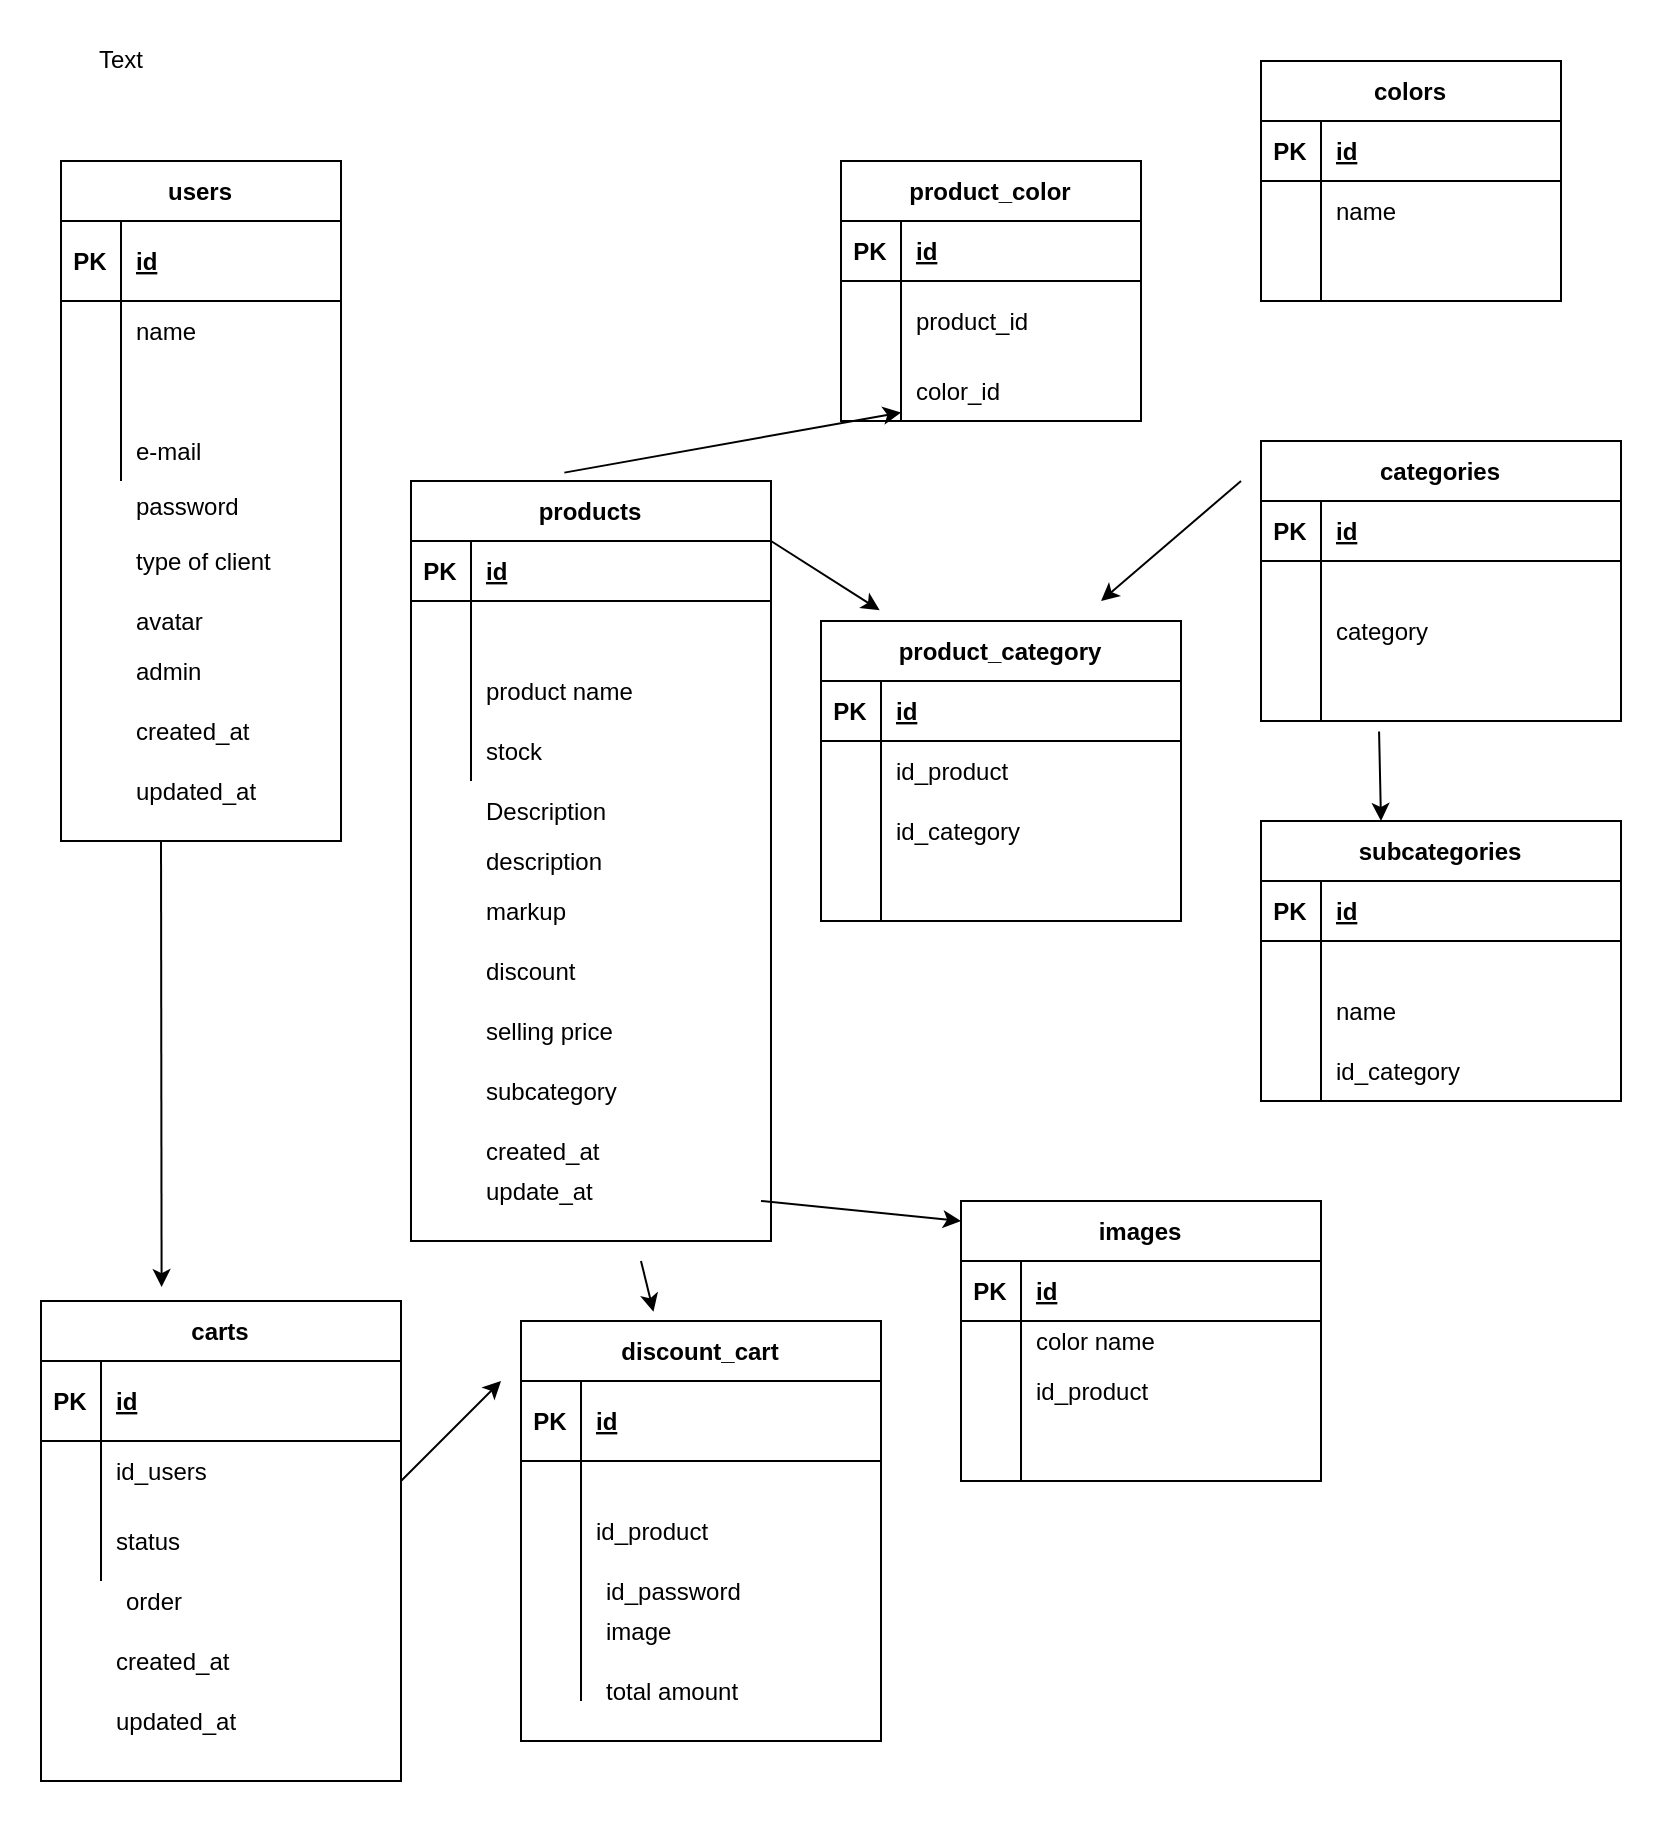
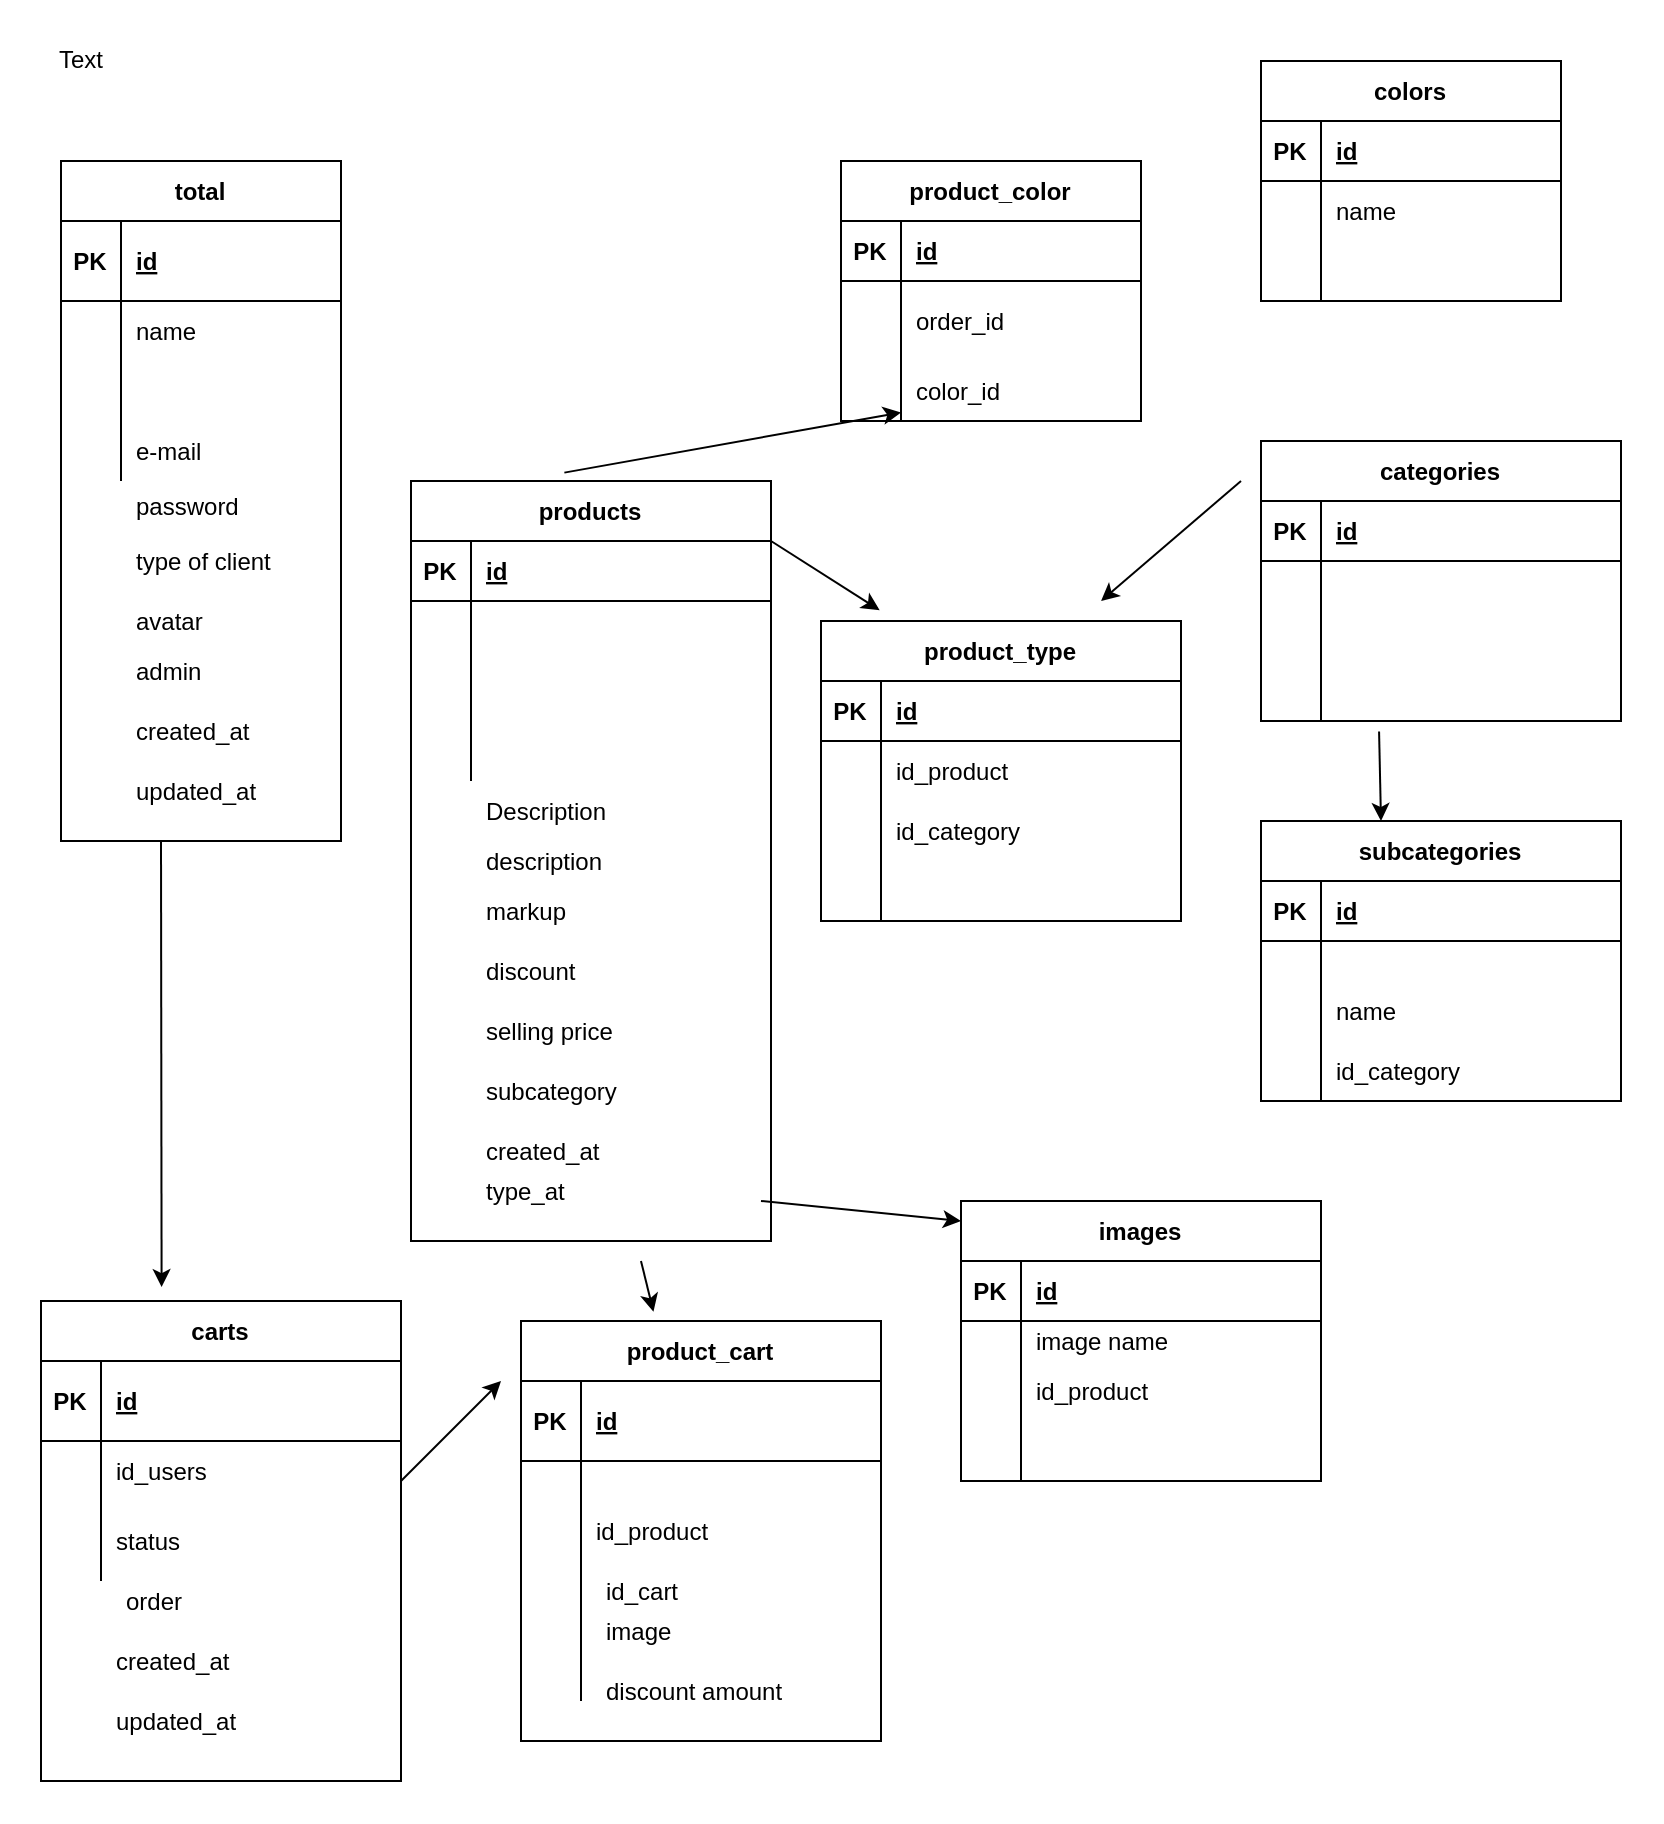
node "Text": moved (121, 61) -> (81, 61)
node "users": label "users" -> "total"
node "product_id": label "product_id" -> "order_id"
node "category": removed
node "product_category": label "product_category" -> "product_type"
node "product name": removed
node "stock": removed
node "update_at": label "update_at" -> "type_at"
node "color name": label "color name" -> "image name"
node "discount_cart": label "discount_cart" -> "product_cart"
node "id_password": label "id_password" -> "id_cart"
node "total amount": label "total amount" -> "discount amount"
